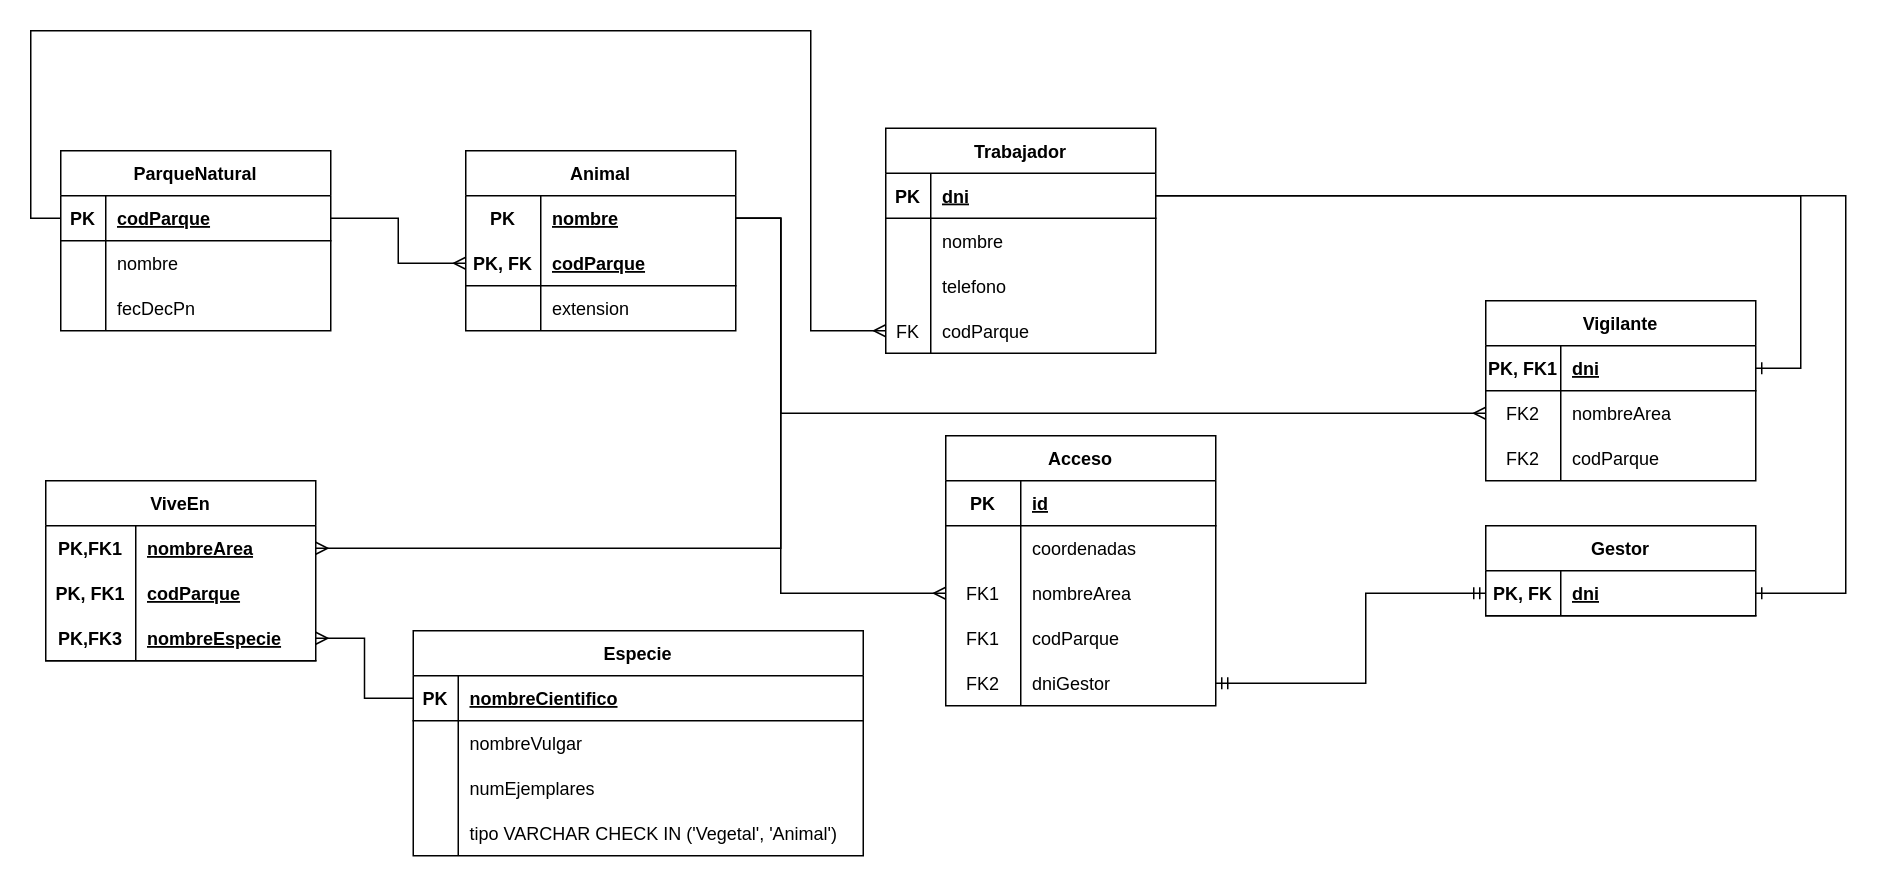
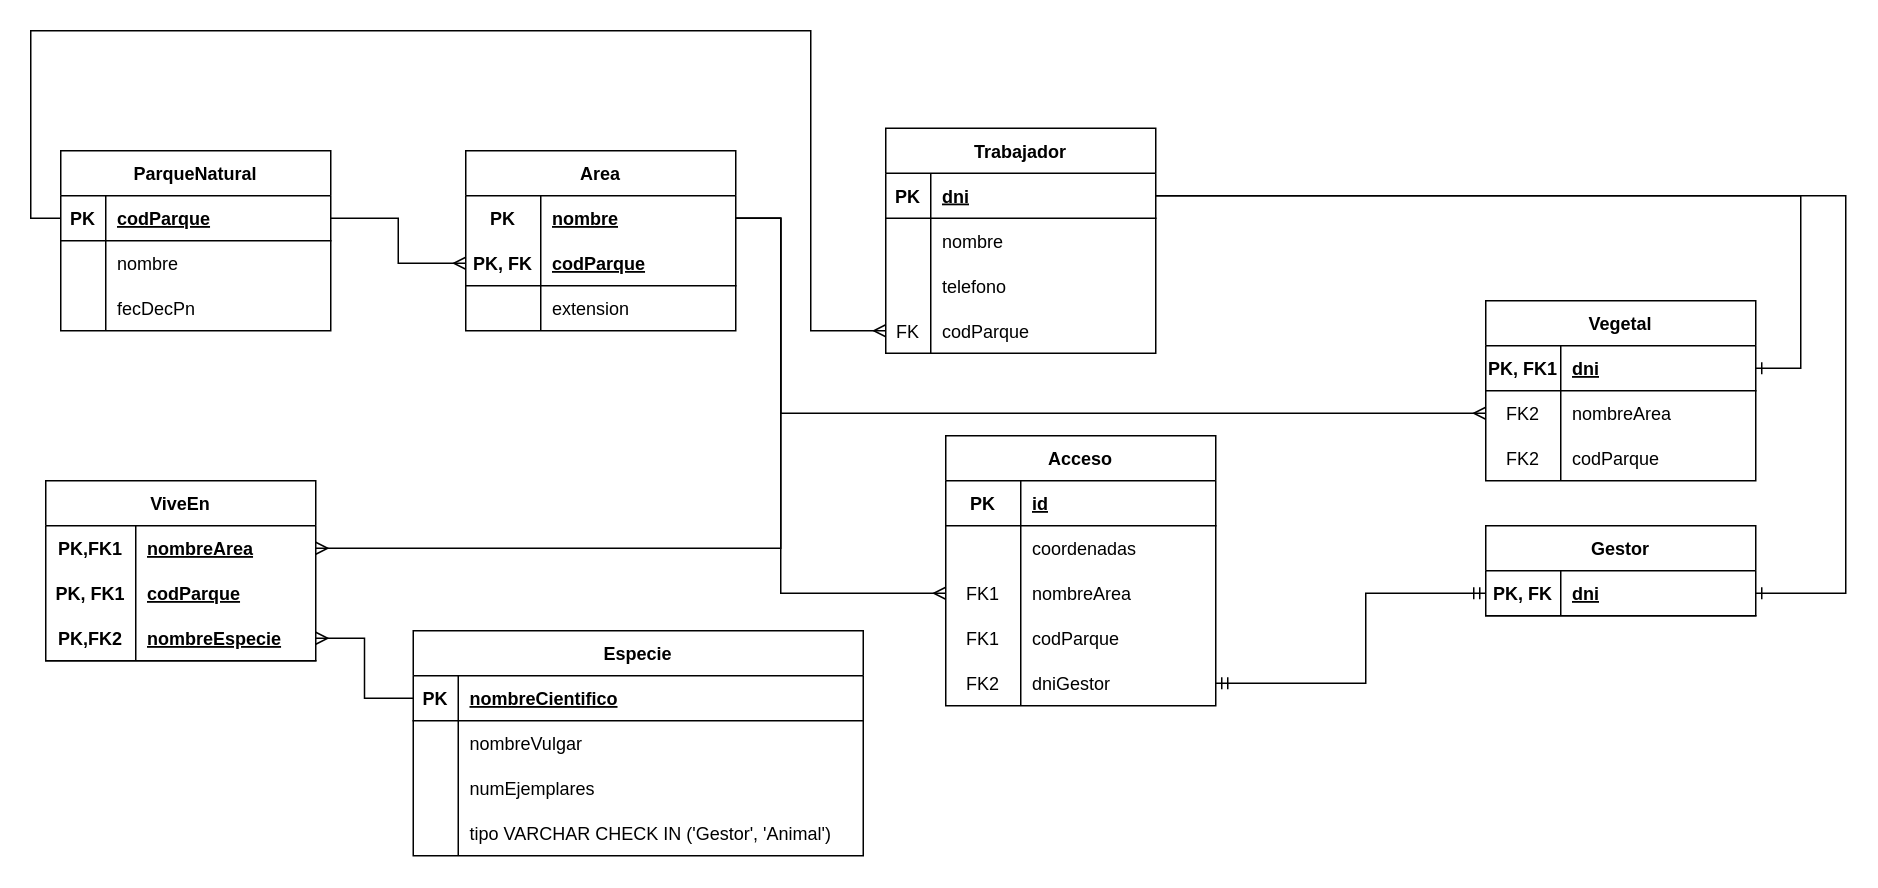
node "Animal": label "Animal" -> "Area"
node "Vigilante": label "Vigilante" -> "Vegetal"
node "PK,FK3": label "PK,FK3" -> "PK,FK2"
node "tipo VARCHAR CHECK IN ('Vegetal', 'Animal')": label "tipo VARCHAR CHECK IN ('Vegetal', 'Animal')" -> "tipo VARCHAR CHECK IN ('Gestor', 'Animal')"
